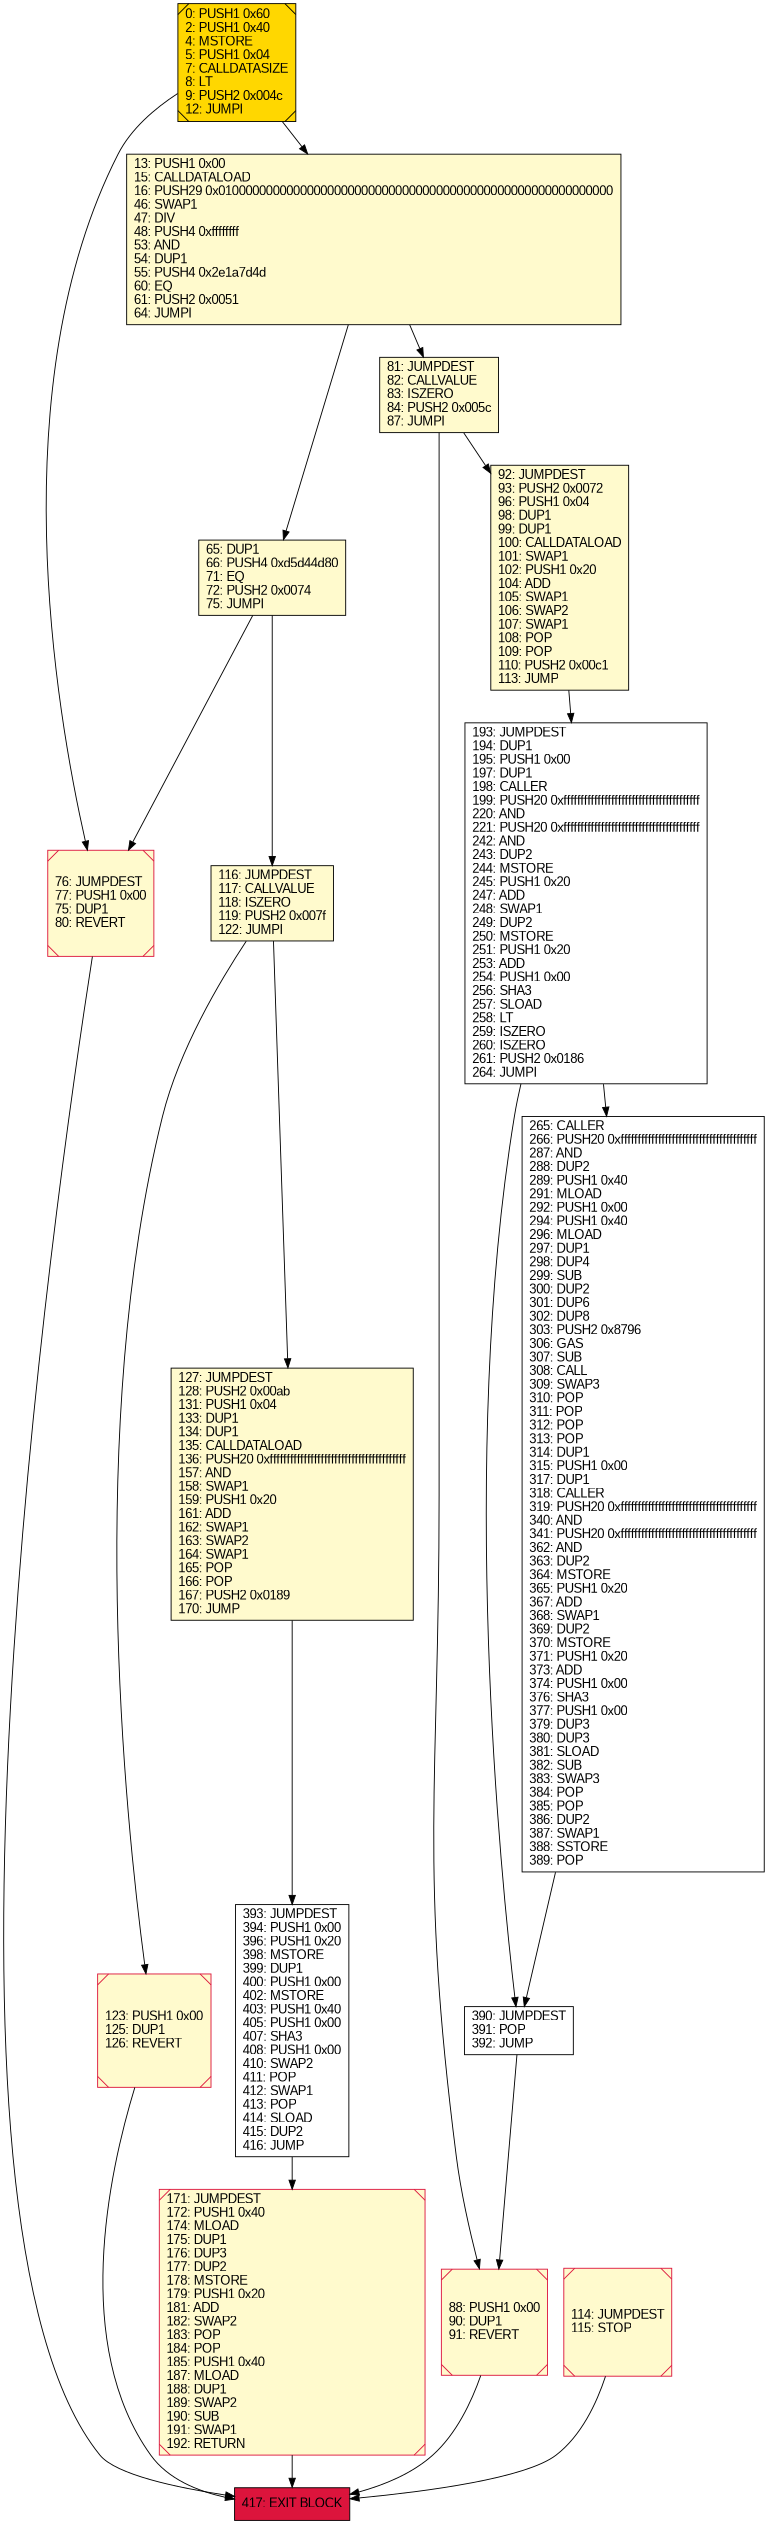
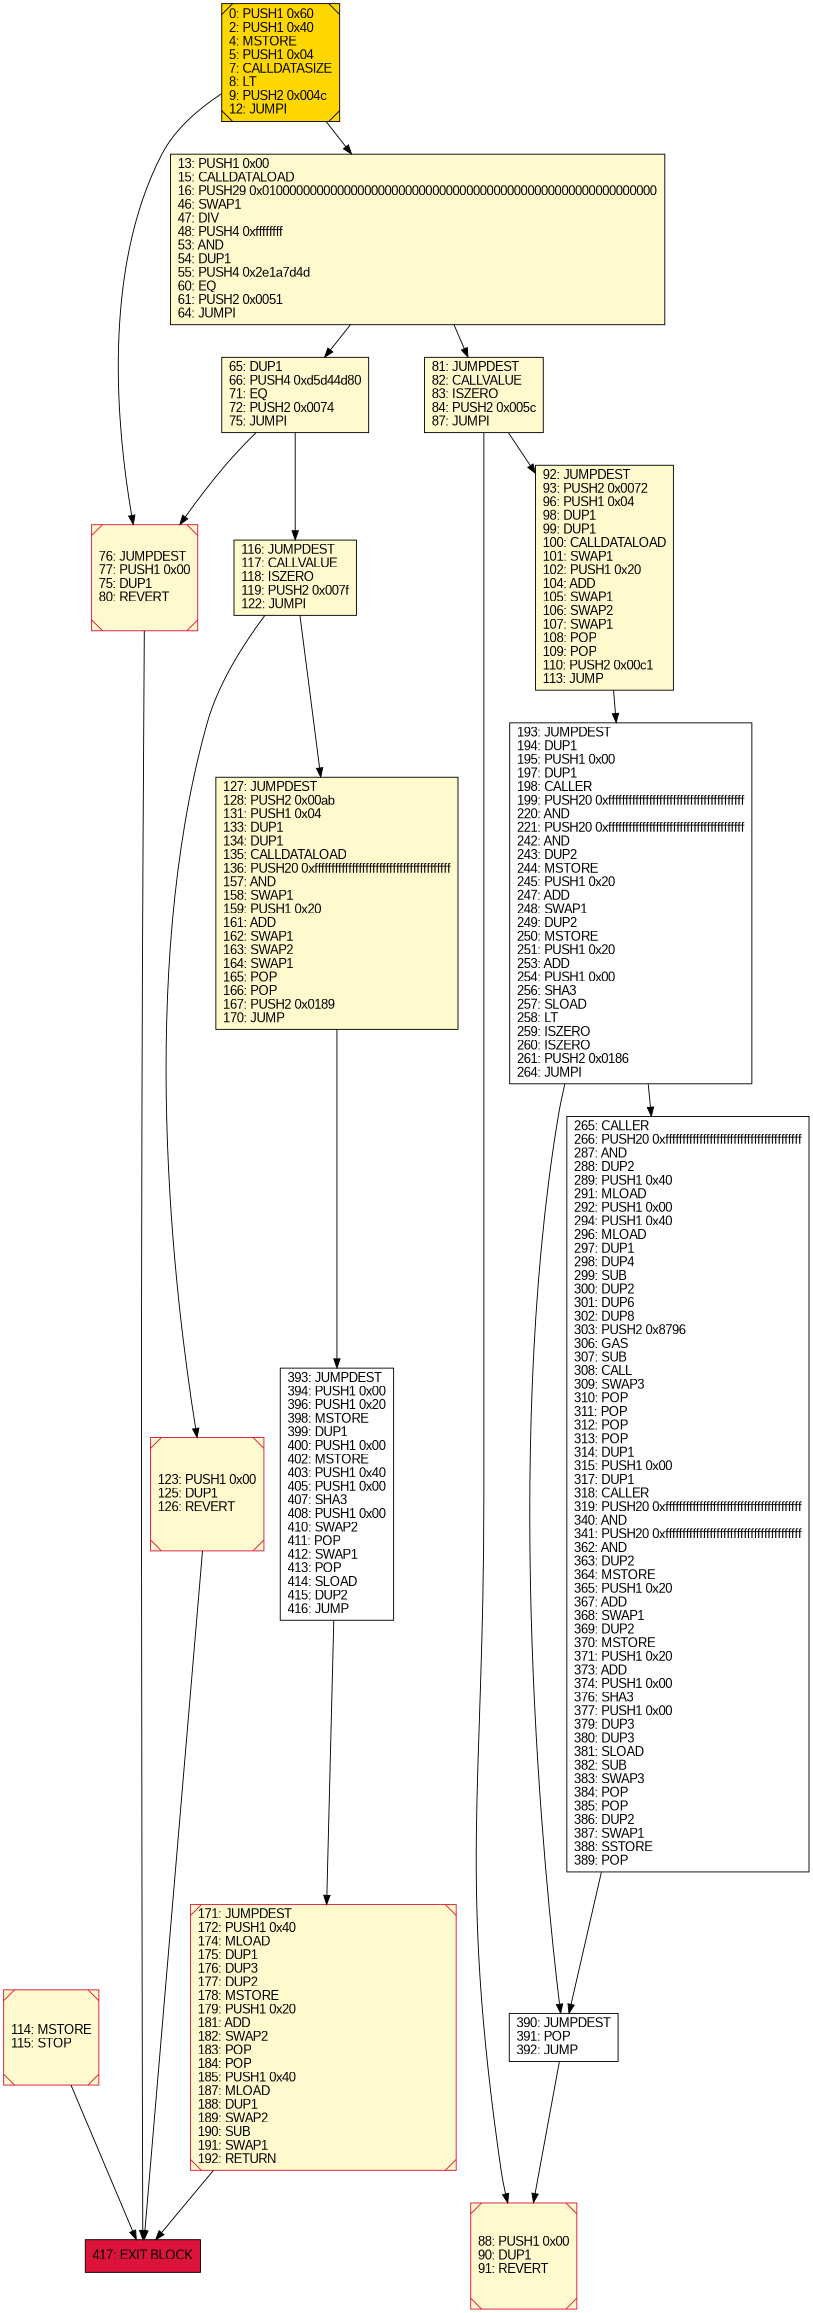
node "114: JUMPDEST 115: STOP": label "114: JUMPDEST 115: STOP" -> "114: MSTORE 115: STOP"
edge "88: PUSH1 0x00 90: DUP1 91: REVERT" -> "417: EXIT BLOCK": removed
